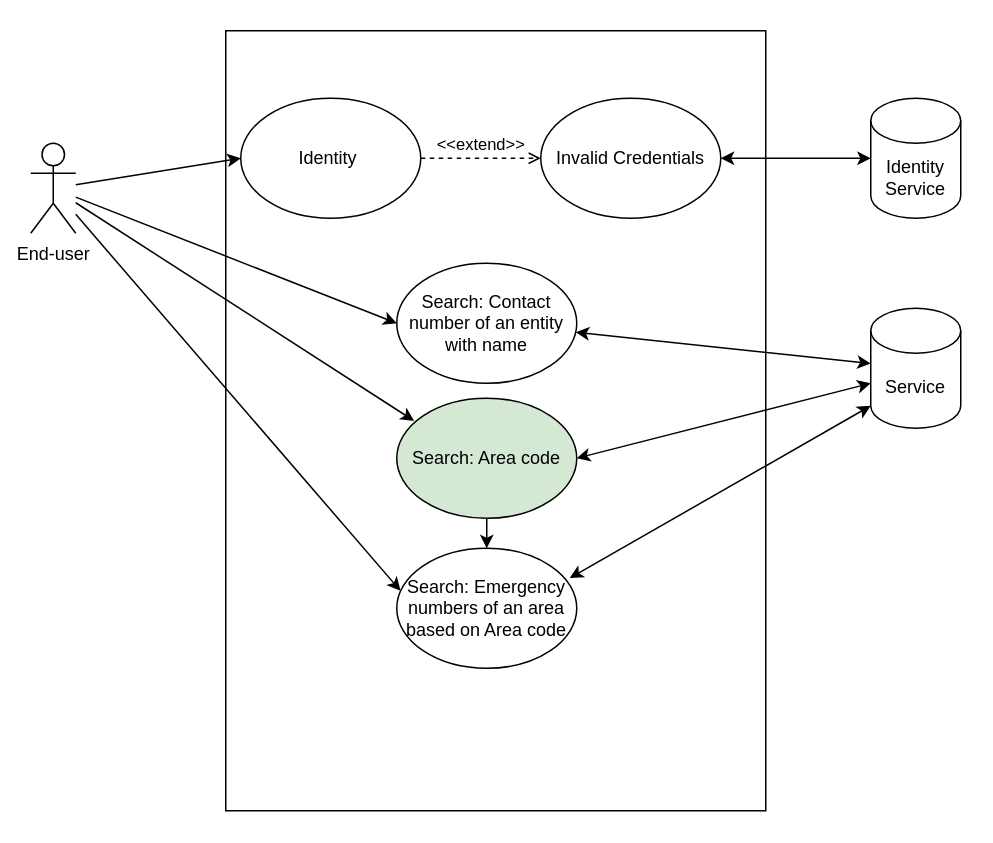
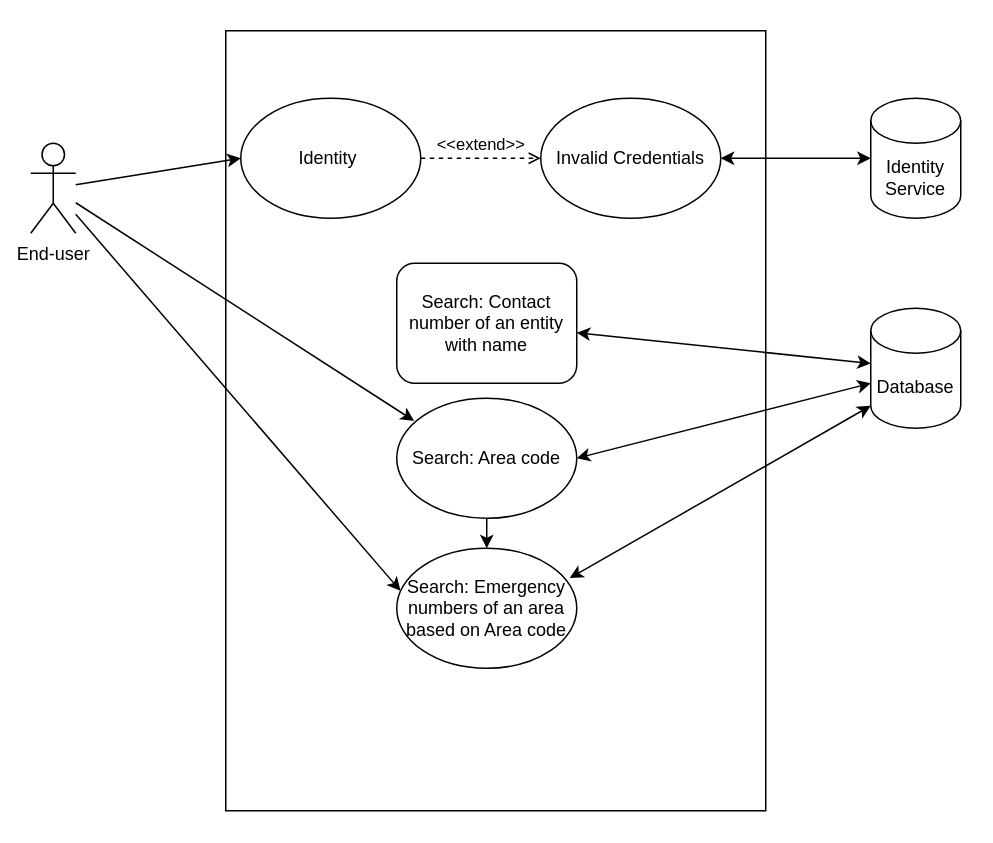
edge "End-user" -> "Search: Contact number of an entity with name": removed
node "Search: Contact number of an entity with name": shape ellipse -> rounded rectangle
node "Service": label "Service" -> "Database"
node "Search: Area code": fillcolor #d5e8d4 -> #ffffff
